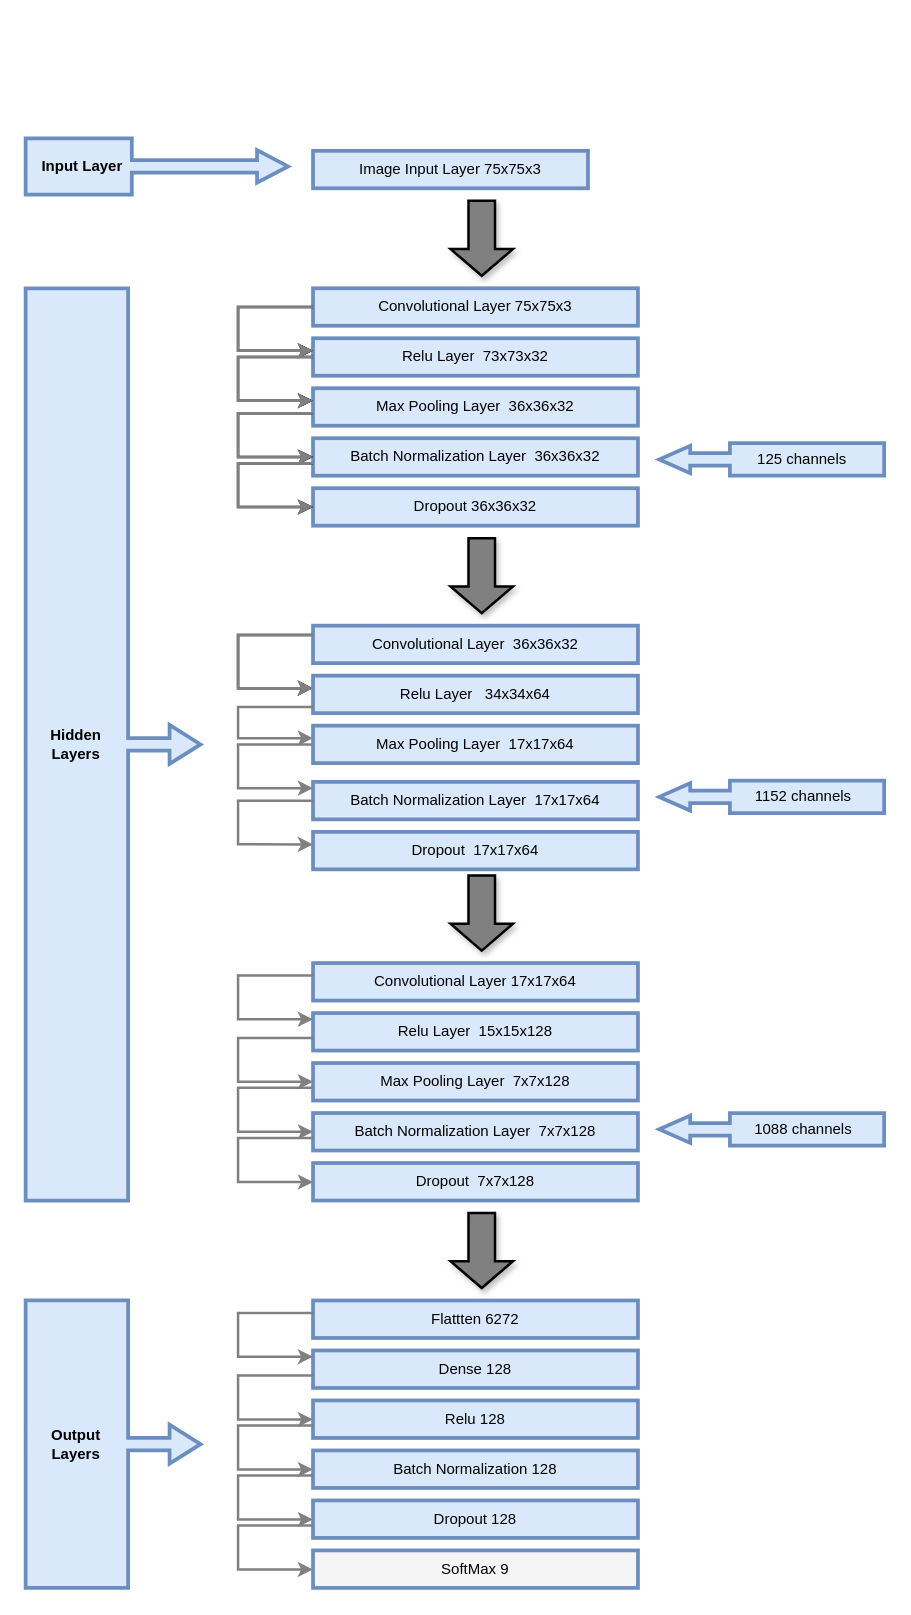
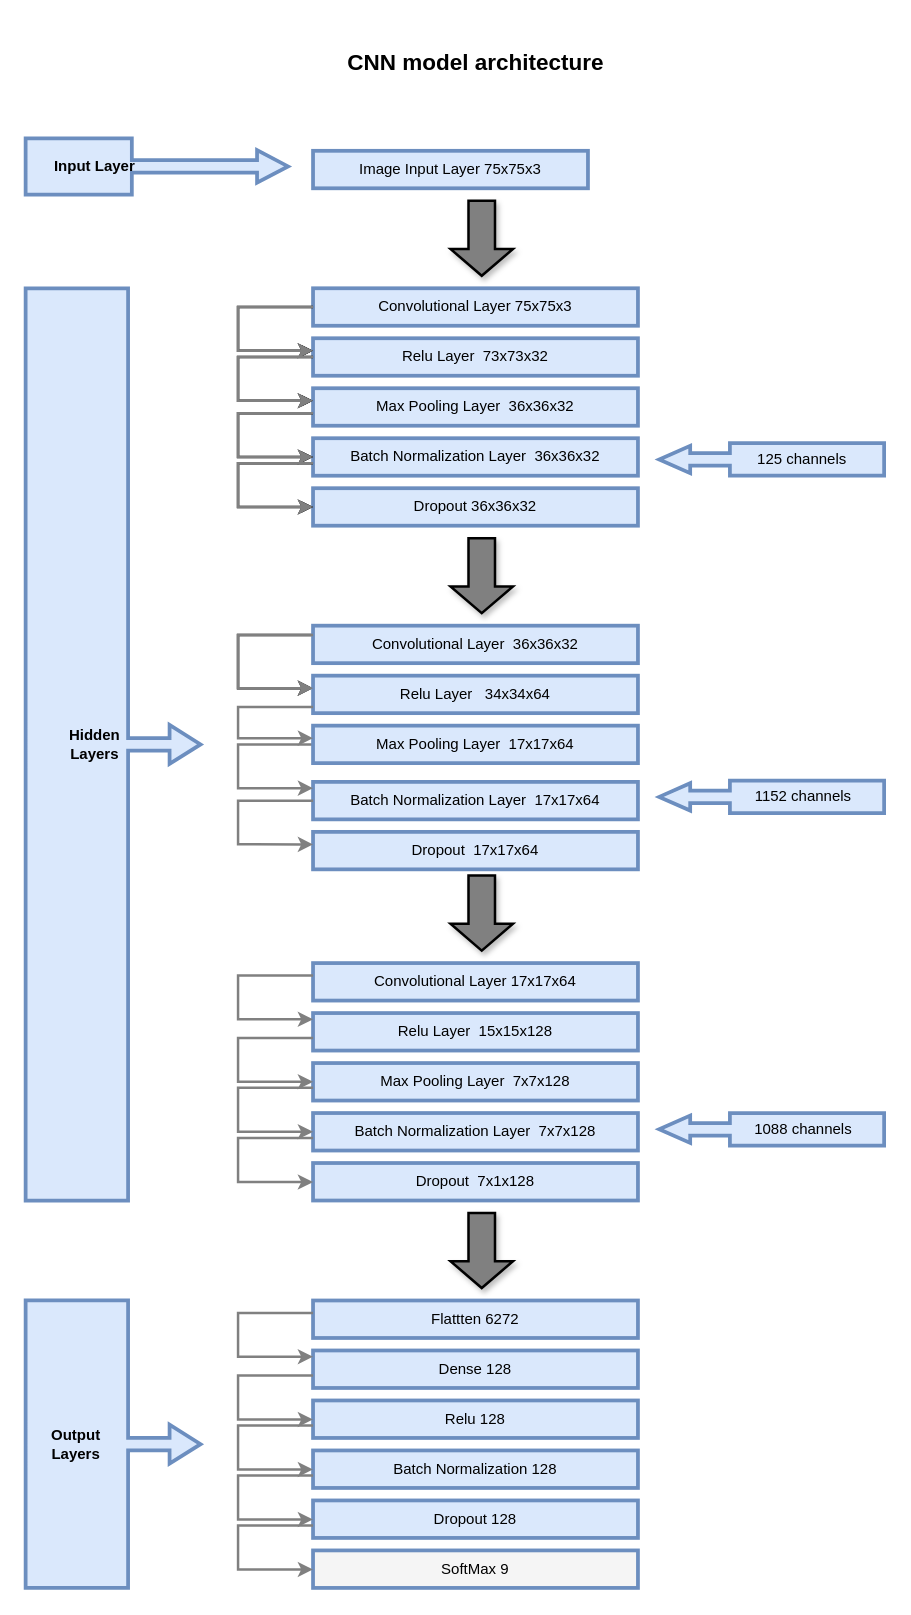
node "CNN model architecture": added
node "Input Layer": moved (82, 166) -> (94, 166)
node "Hidden Layers": moved (76, 744) -> (94, 744)
node "Dropout 7x7x128": label "Dropout 7x7x128" -> "Dropout 7x1x128"
